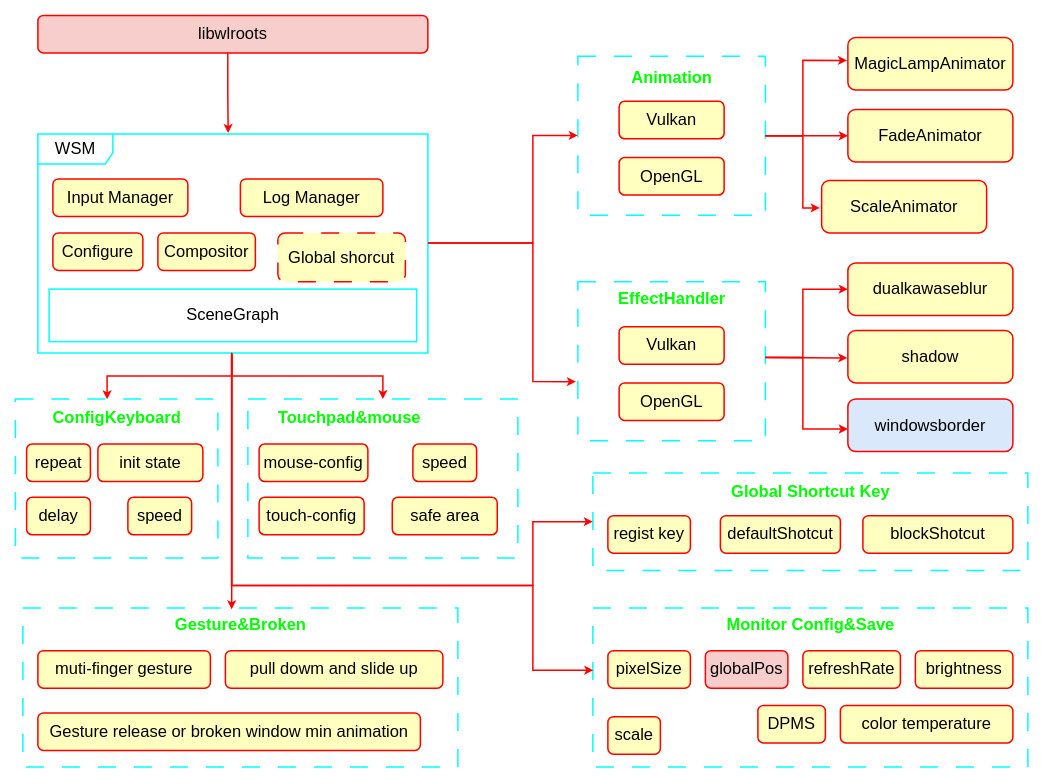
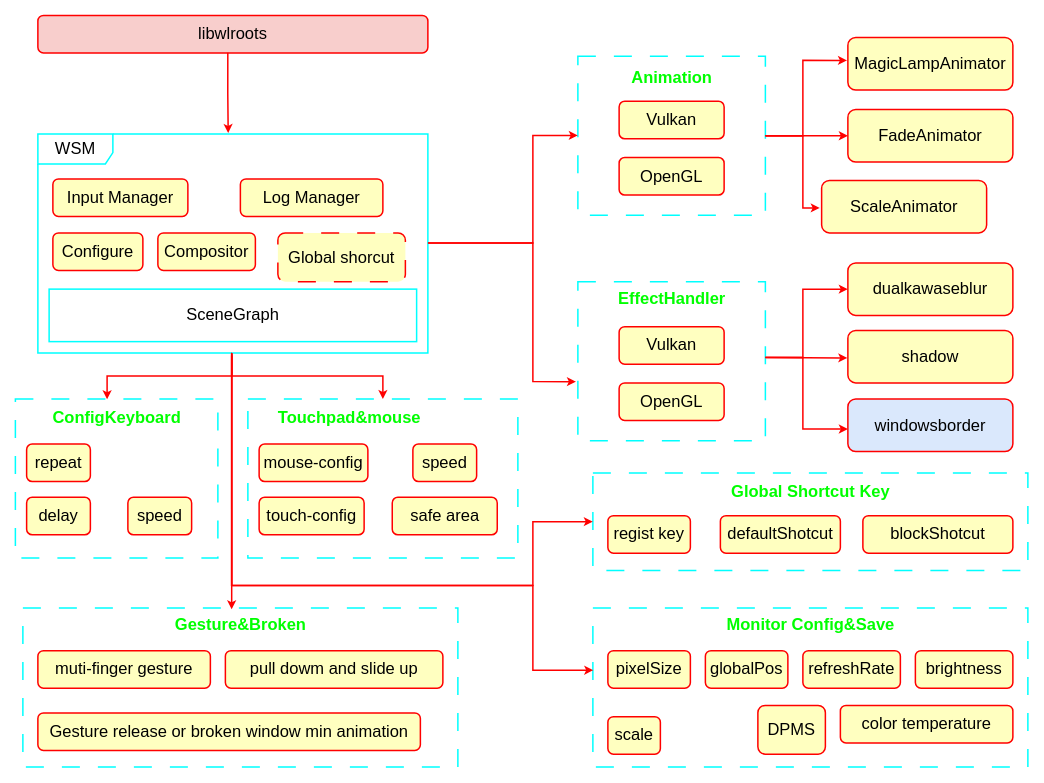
node "init state": removed
node "globalPos": fillcolor #f8cecc -> #ffffc0
node "DPMS": size 68x38 -> 68x49
